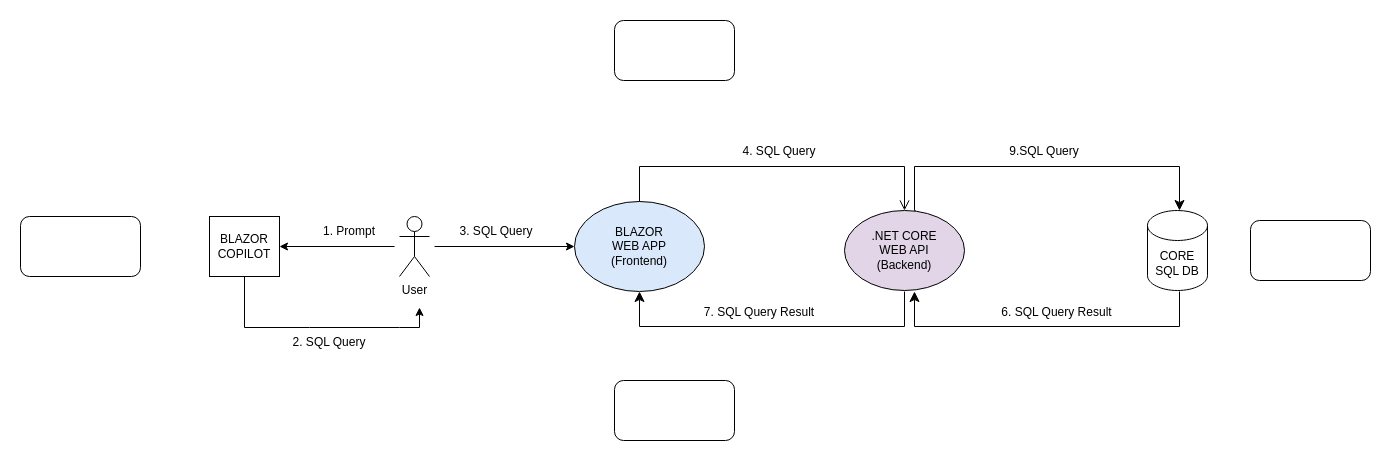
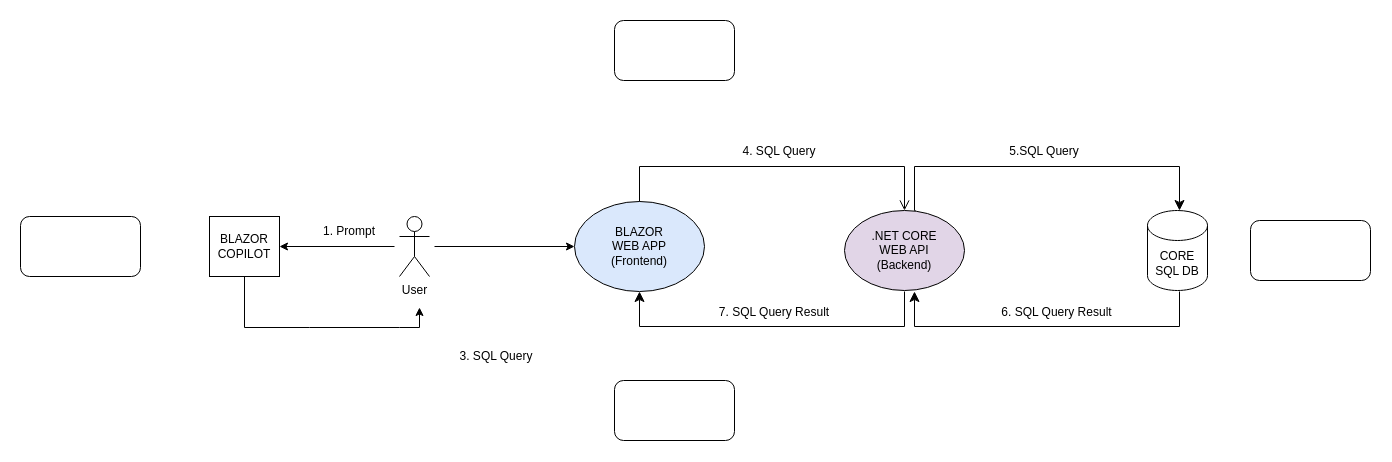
node "9.SQL Query": label "9.SQL Query" -> "5.SQL Query"
node "3. SQL Query": moved (497, 232) -> (497, 357)
node "7. SQL Query Result": moved (760, 313) -> (775, 313)
node "2. SQL Query": removed
